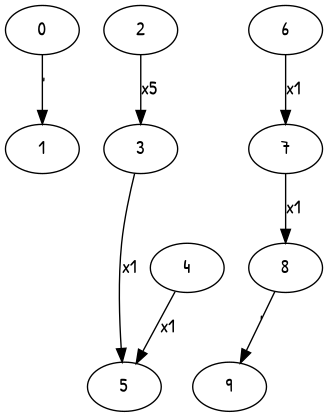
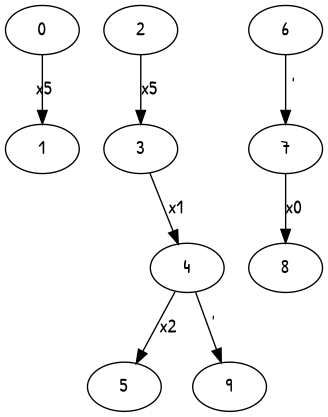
edge "0" -> "1": label "'" -> "x5"
edge "6" -> "7": label "x1" -> "'"
edge "7" -> "8": label "x1" -> "x0"
edge "3" -> "5": now "3" -> "4"
edge "8" -> "9": now "4" -> "9"
edge "4" -> "5": label "x1" -> "x2"
